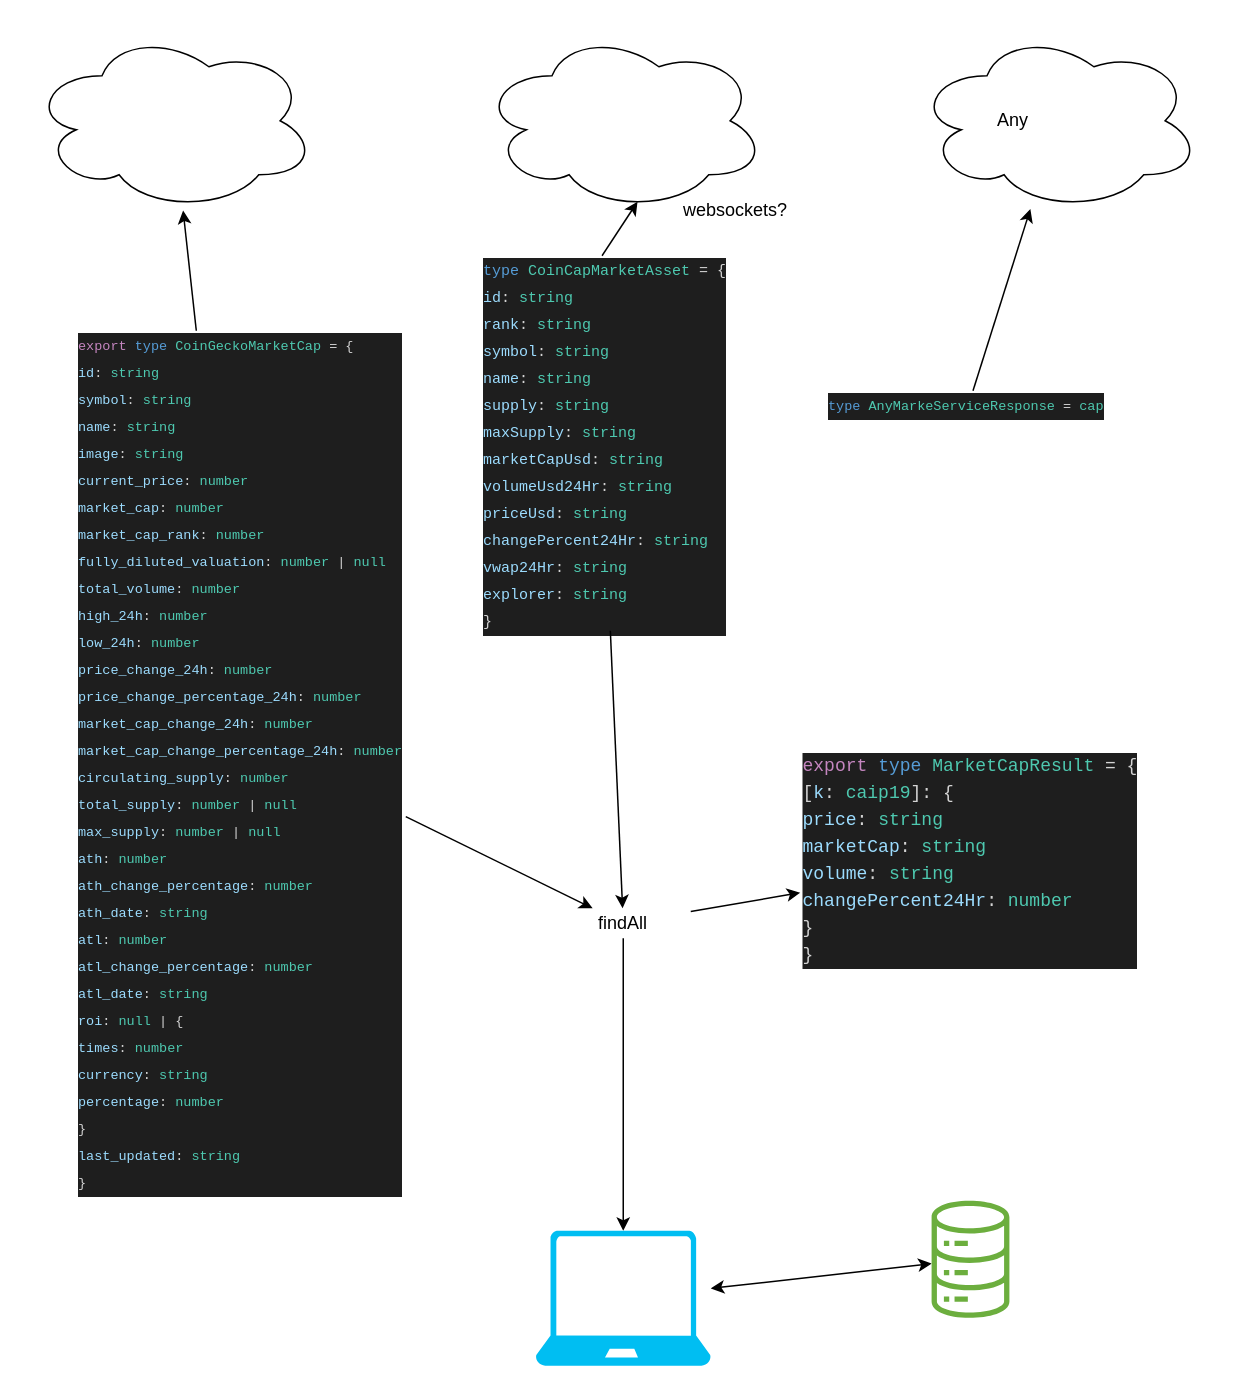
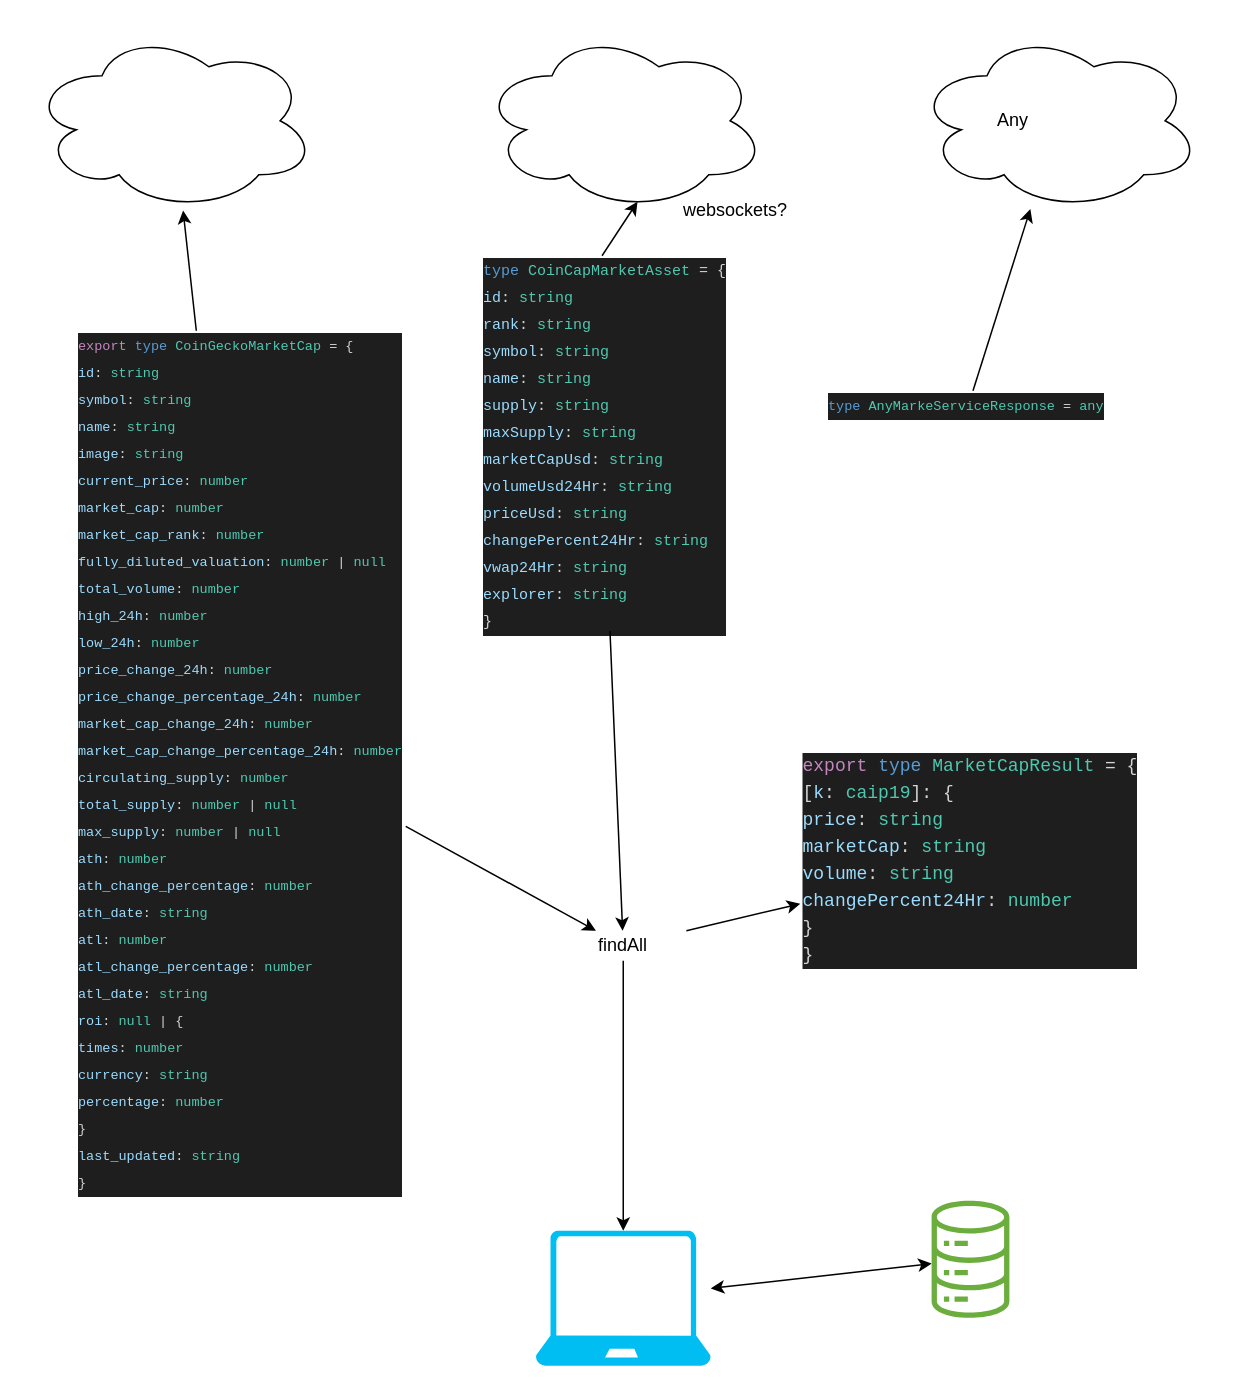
node "type AnyMarkeServiceResponse = cap": label "type AnyMarkeServiceResponse = cap" -> "type AnyMarkeServiceResponse = any"
node "findAll": moved (623, 923) -> (623, 946)
